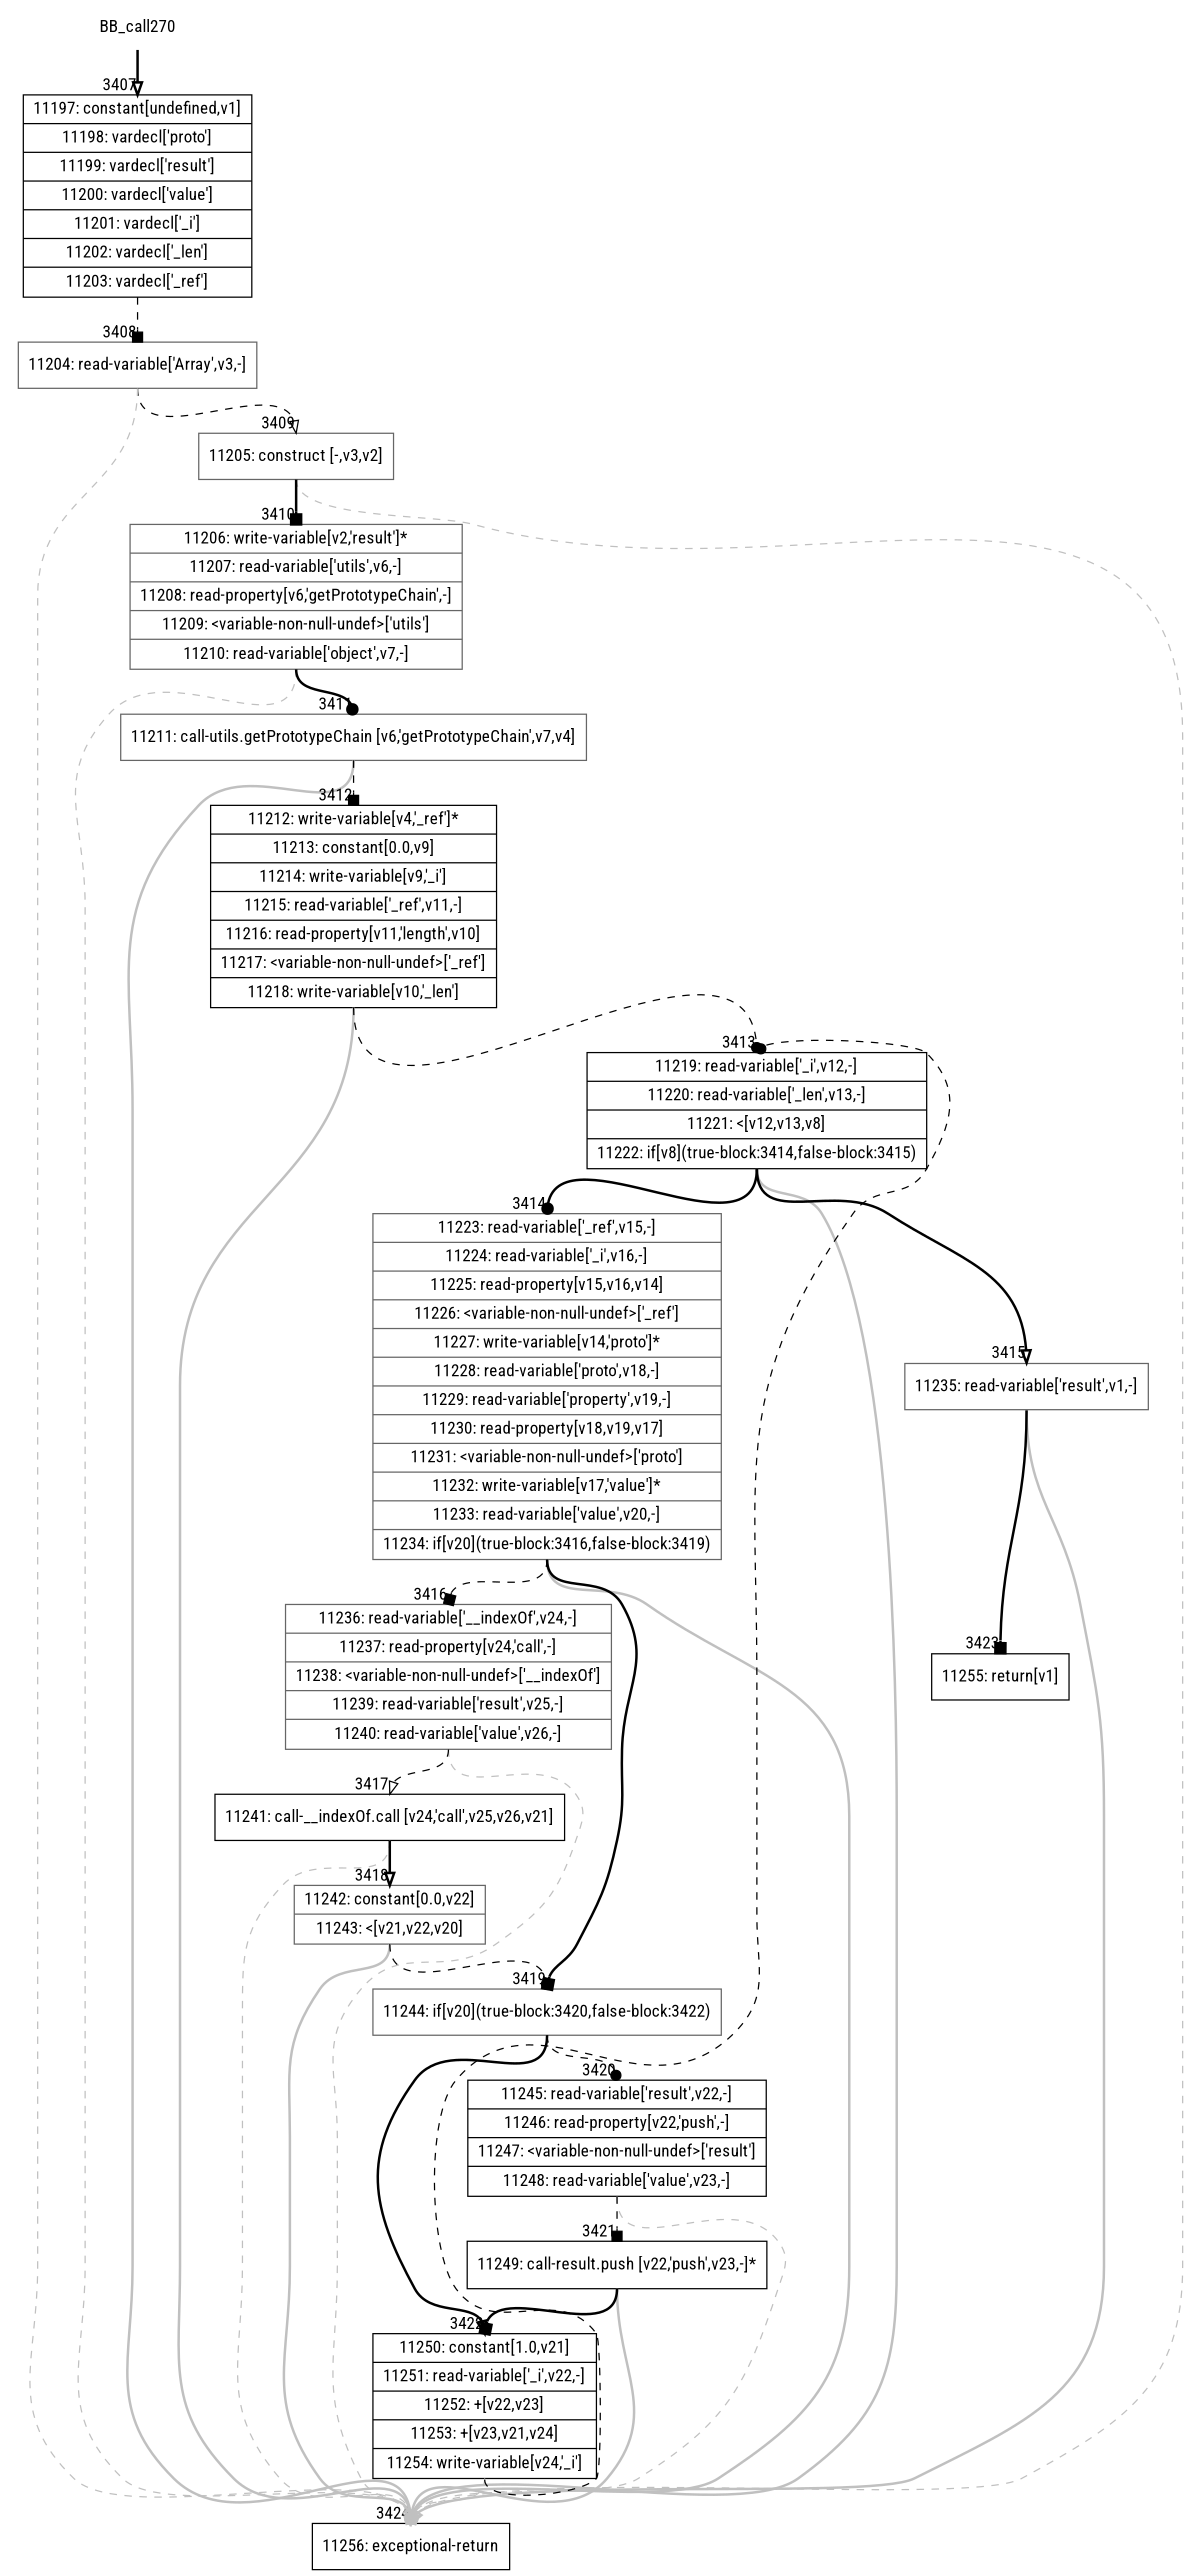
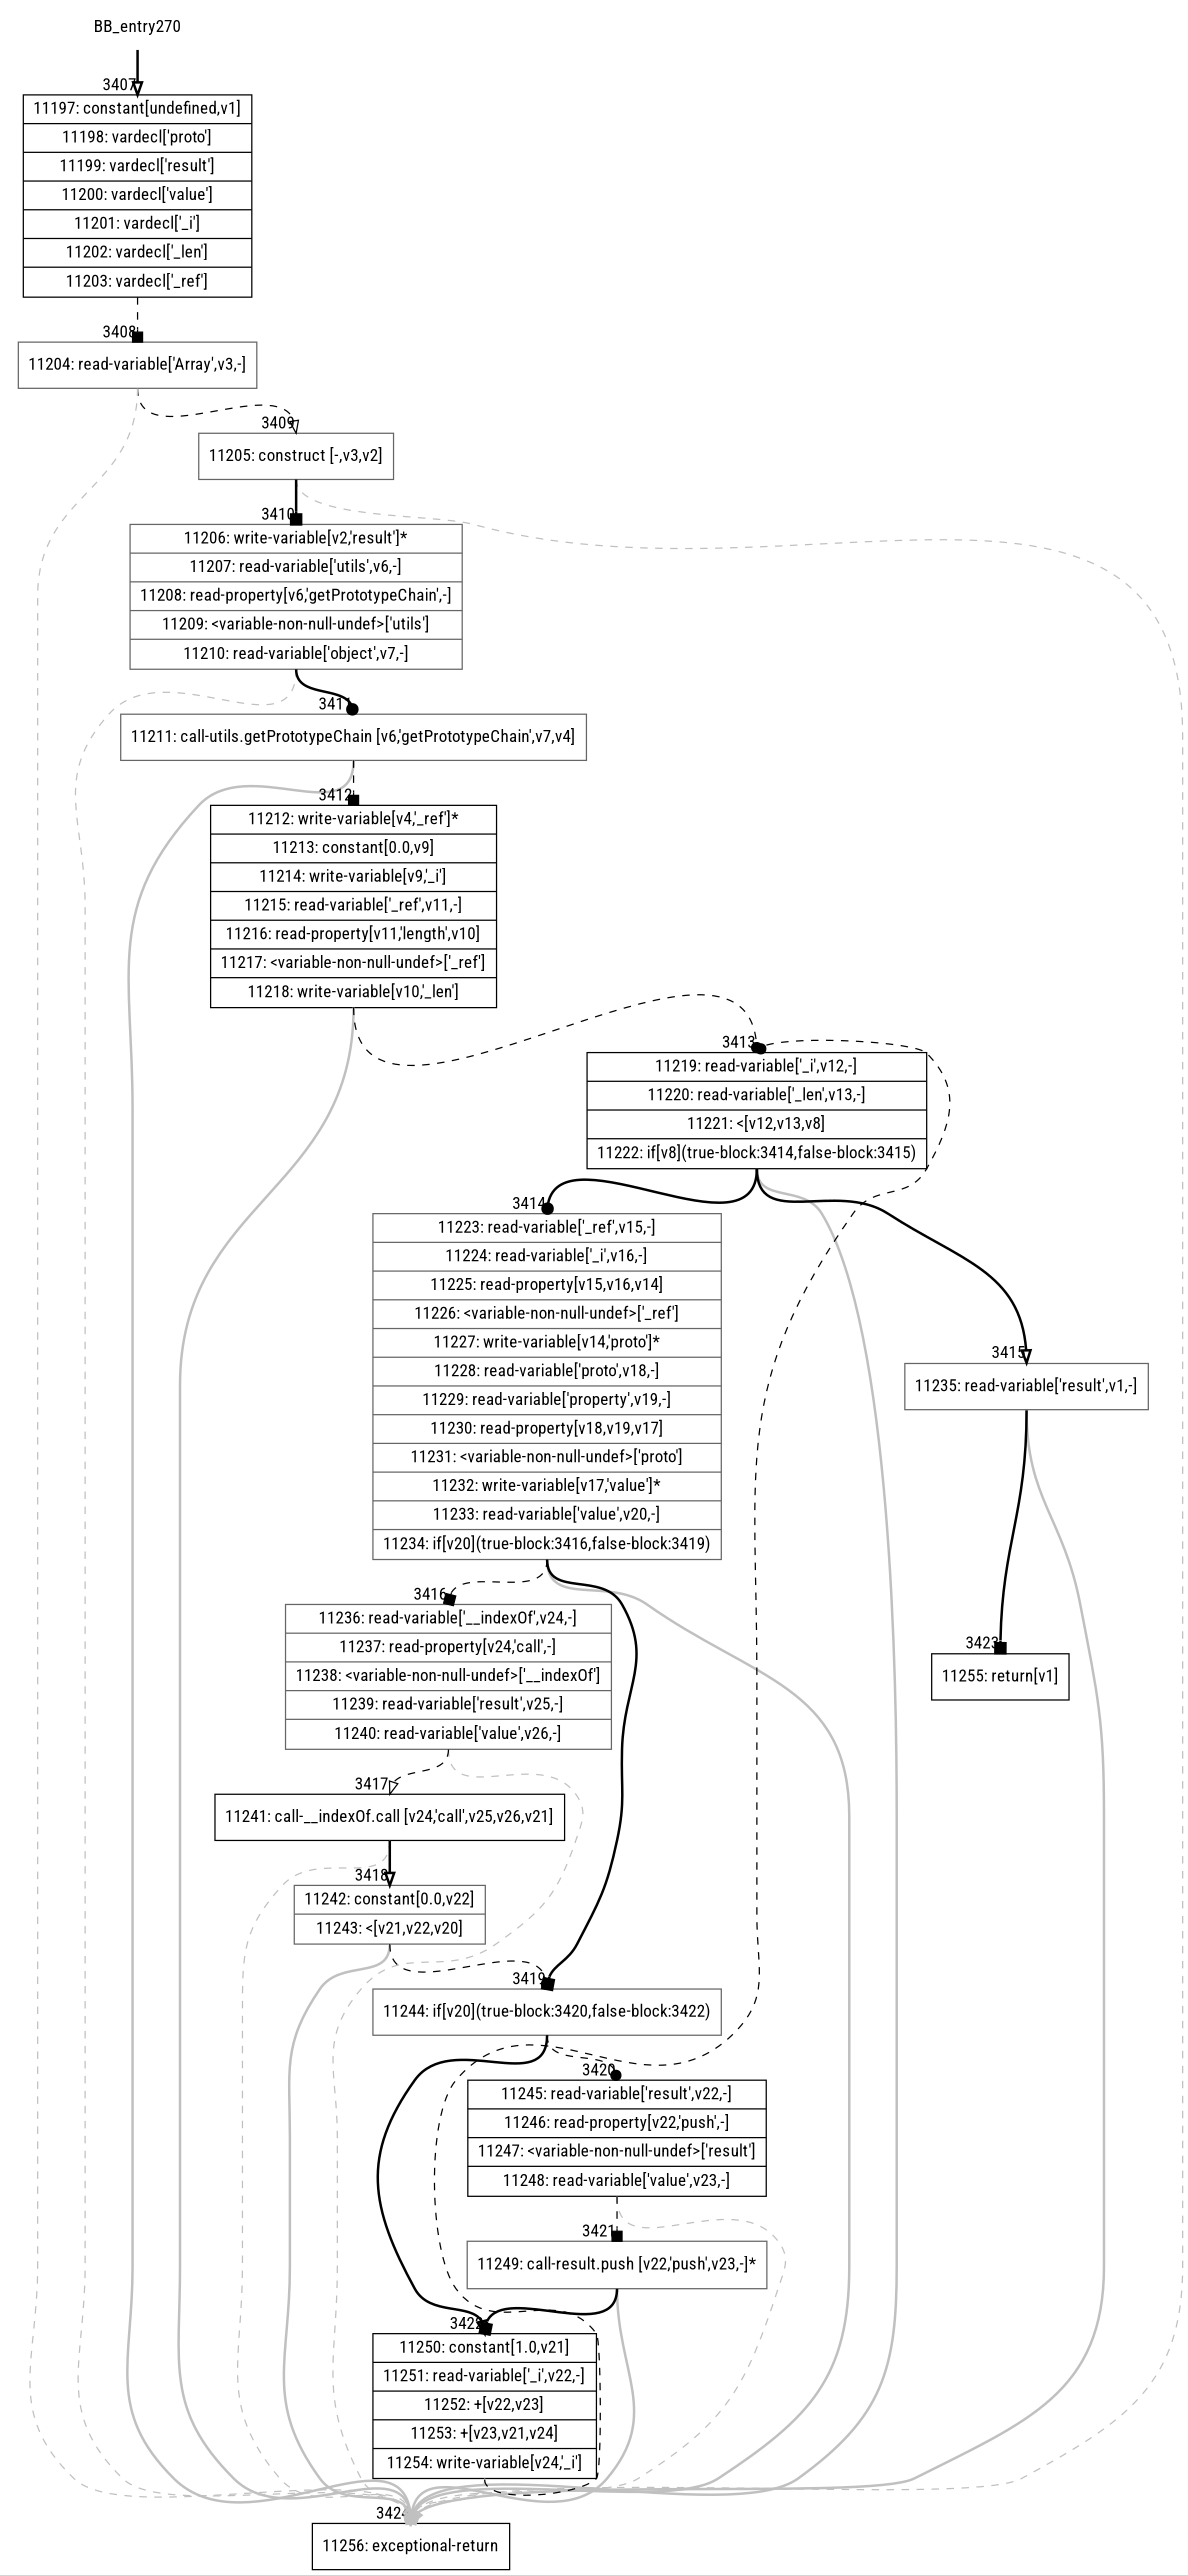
node "BB_call270": label "BB_call270" -> "BB_entry270"
node "11249: call-result.push [v22,'push',v23,-]*": color black -> gray40
